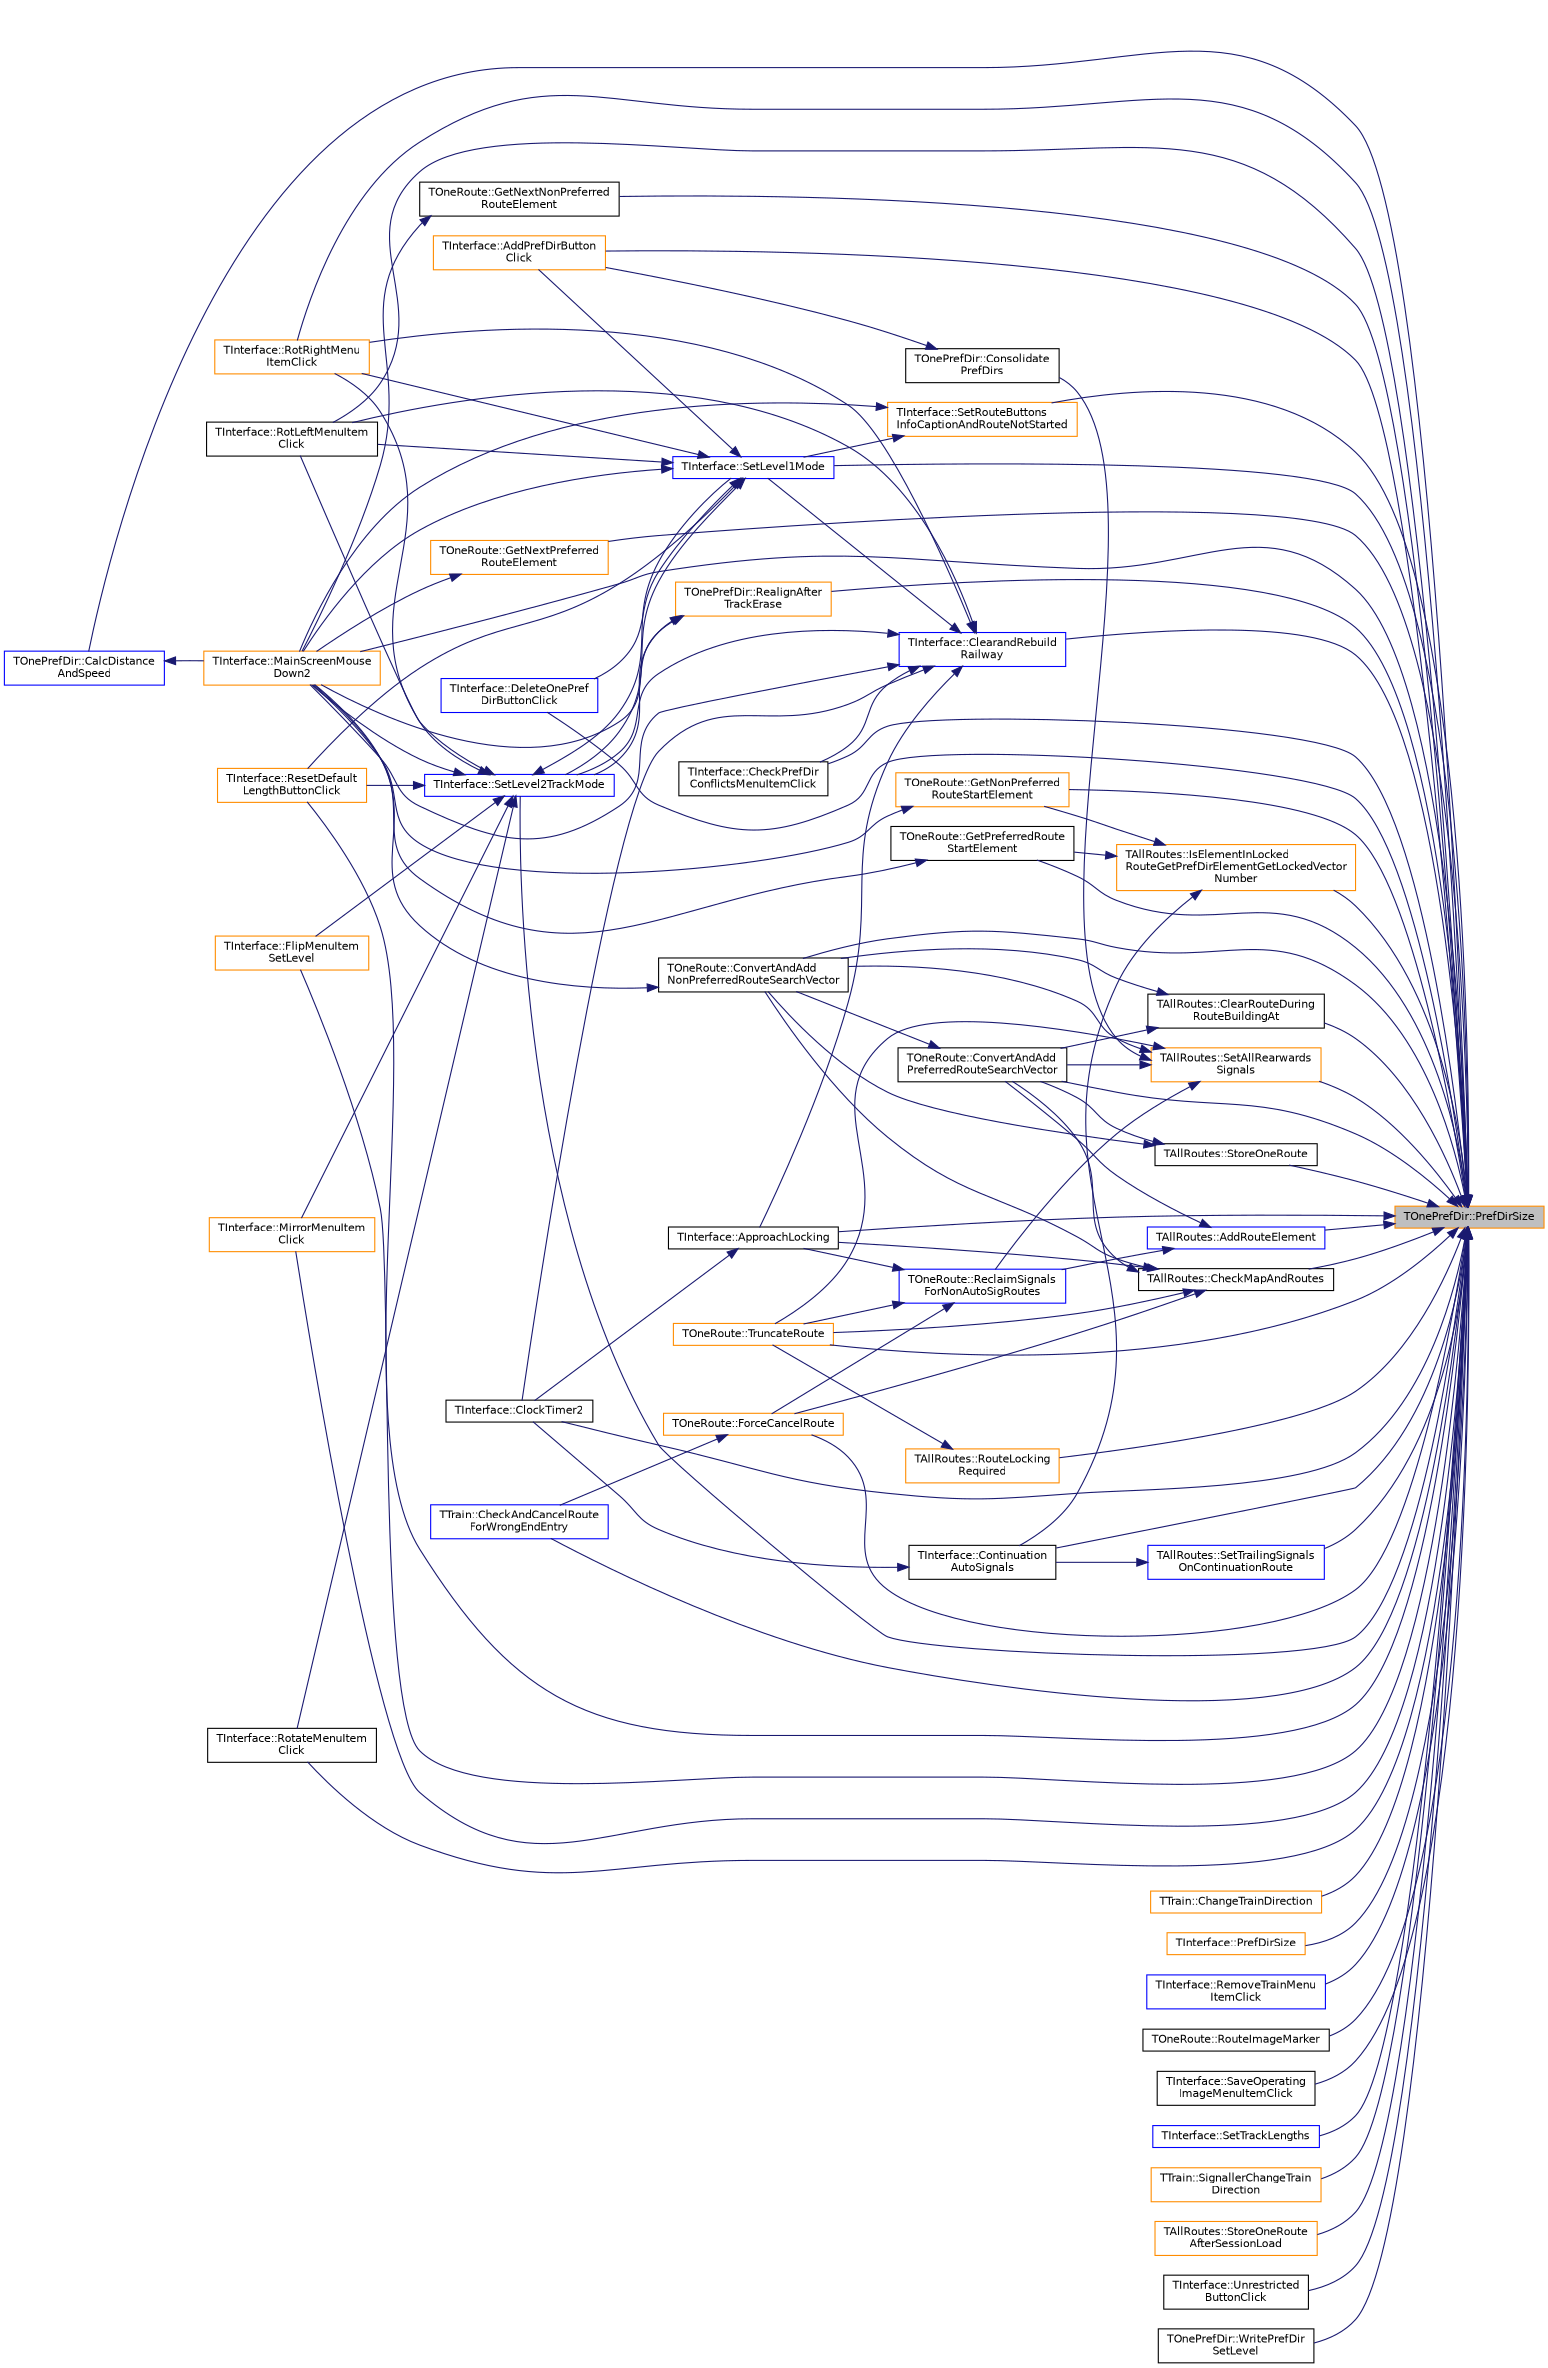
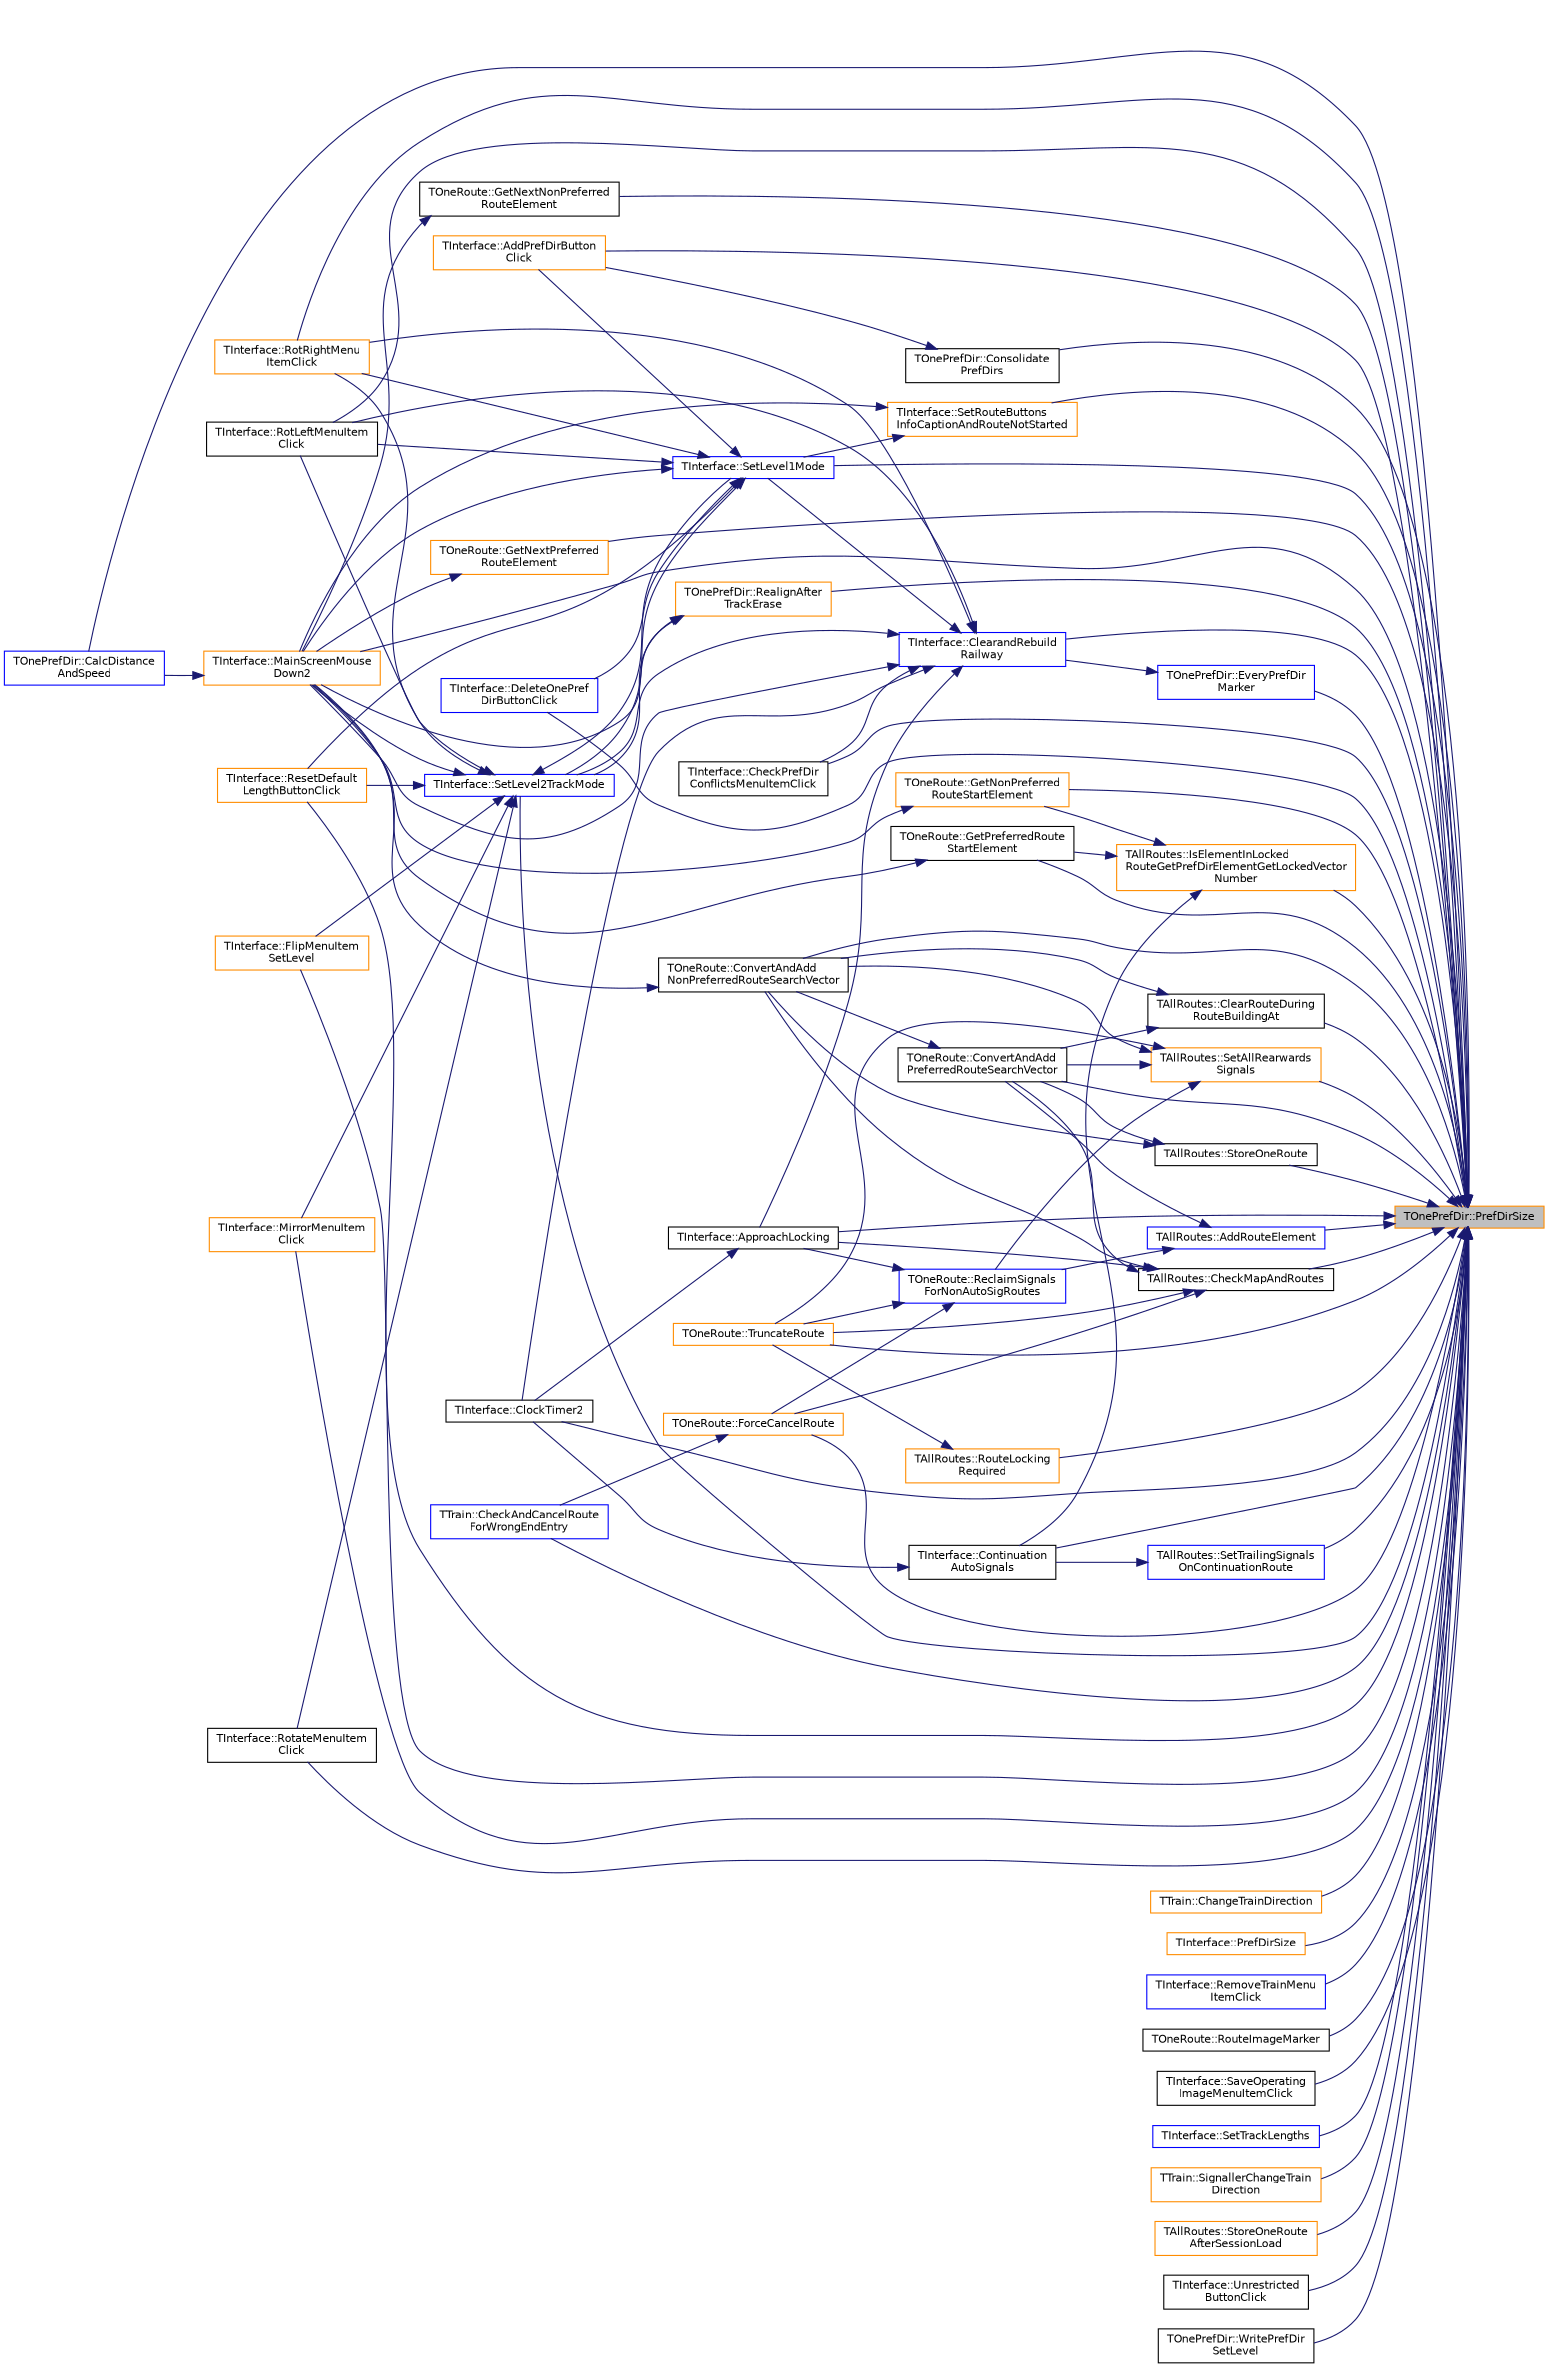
edge "TInterface::MainScreenMouse Down2" -> "TOnePrefDir::CalcDistance AndSpeed": reversed
node "TOnePrefDir::EveryPrefDir Marker": added
edge "TOnePrefDir::Consolidate PrefDirs" -> "TAllRoutes::SetAllRearwards Signals": now "TOnePrefDir::Consolidate PrefDirs" -> "TOnePrefDir::PrefDirSize"
